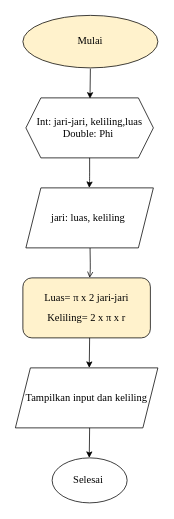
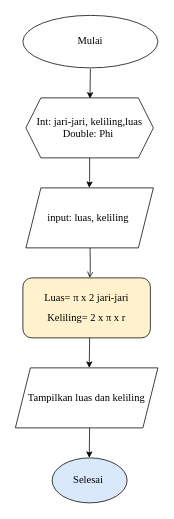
node "Mulai": fillcolor #fff2cc -> #ffffff
node "jari: luas, keliling": label "jari: luas, keliling" -> "input: luas, keliling"
node "Tampilkan input dan keliling": label "Tampilkan input dan keliling" -> "Tampilkan luas dan keliling"
node "Selesai": fillcolor #ffffff -> #dae8fc
